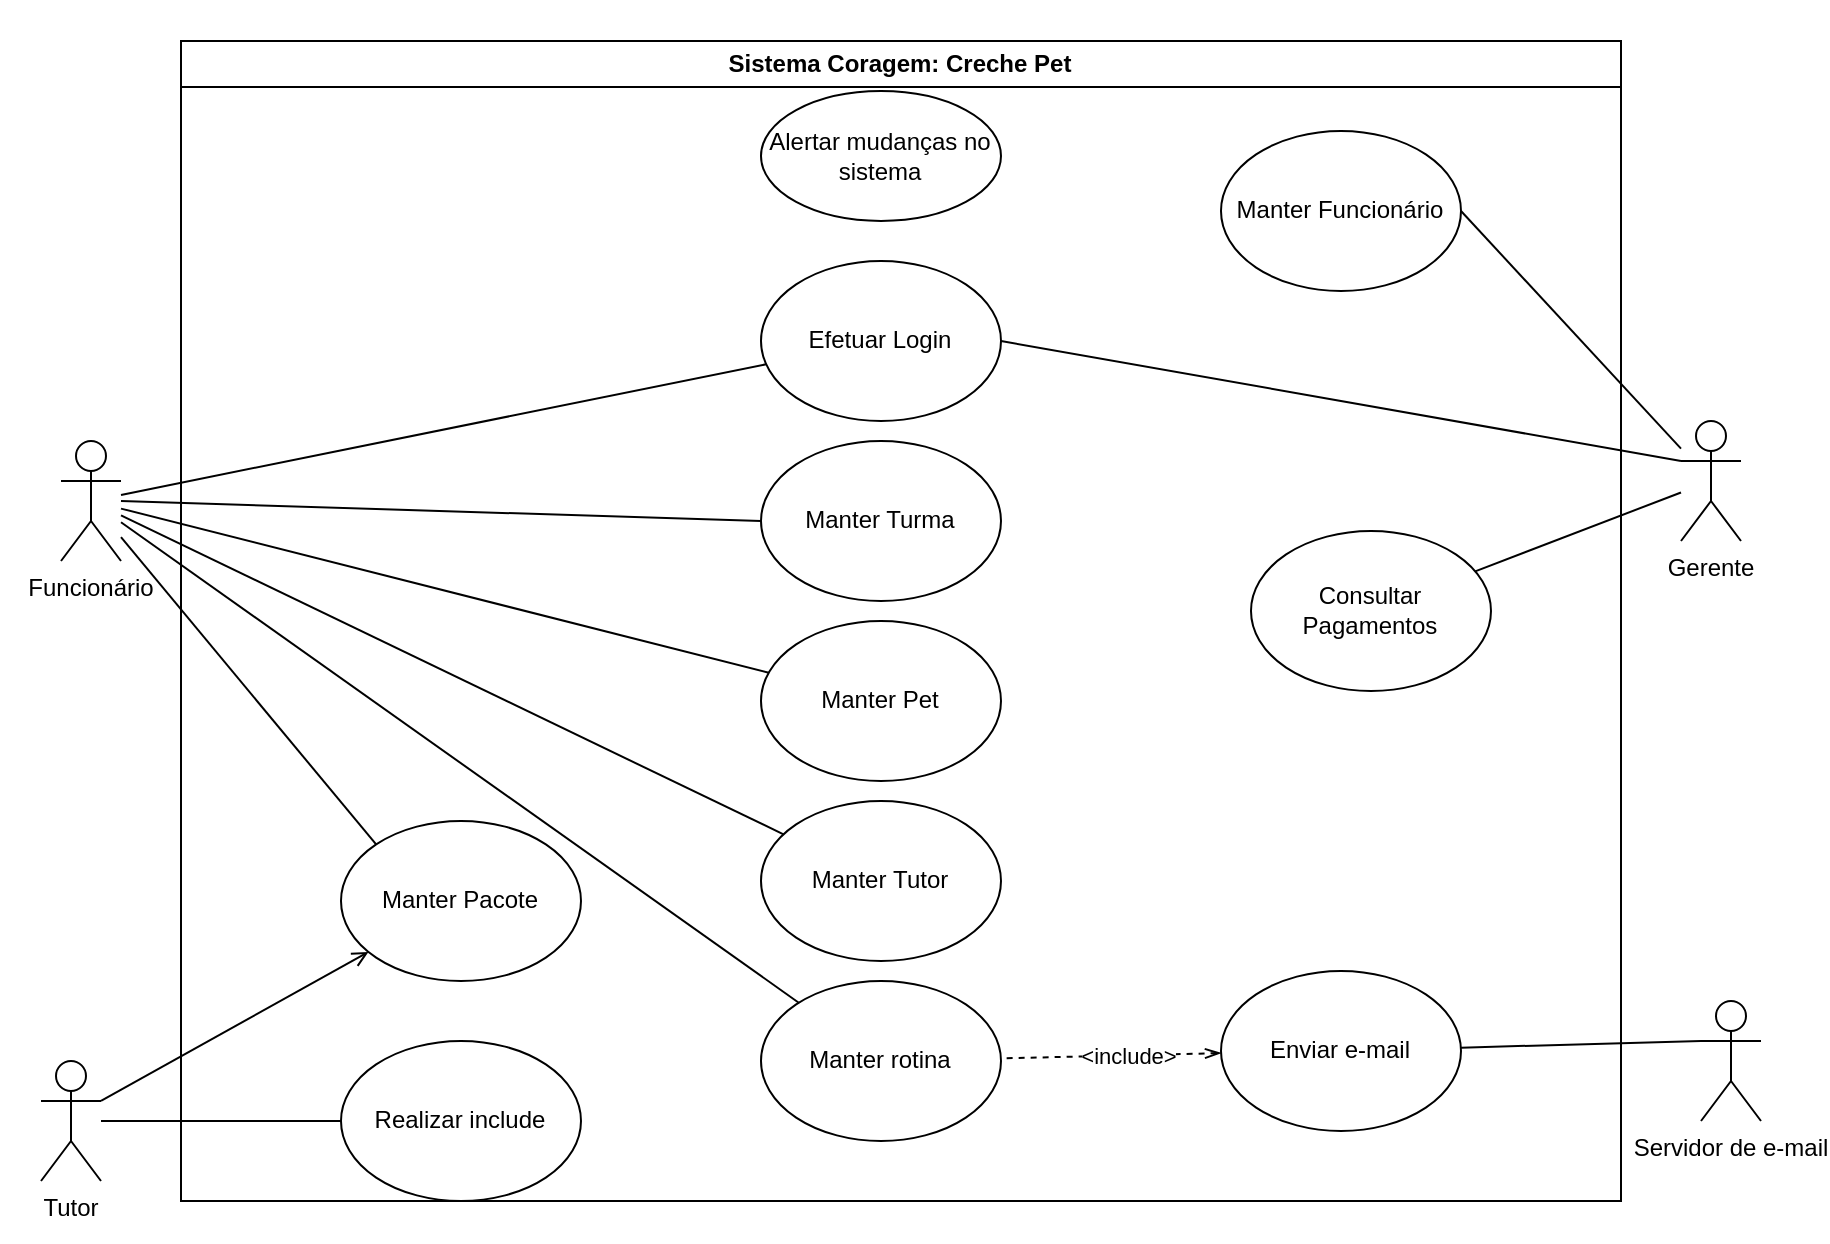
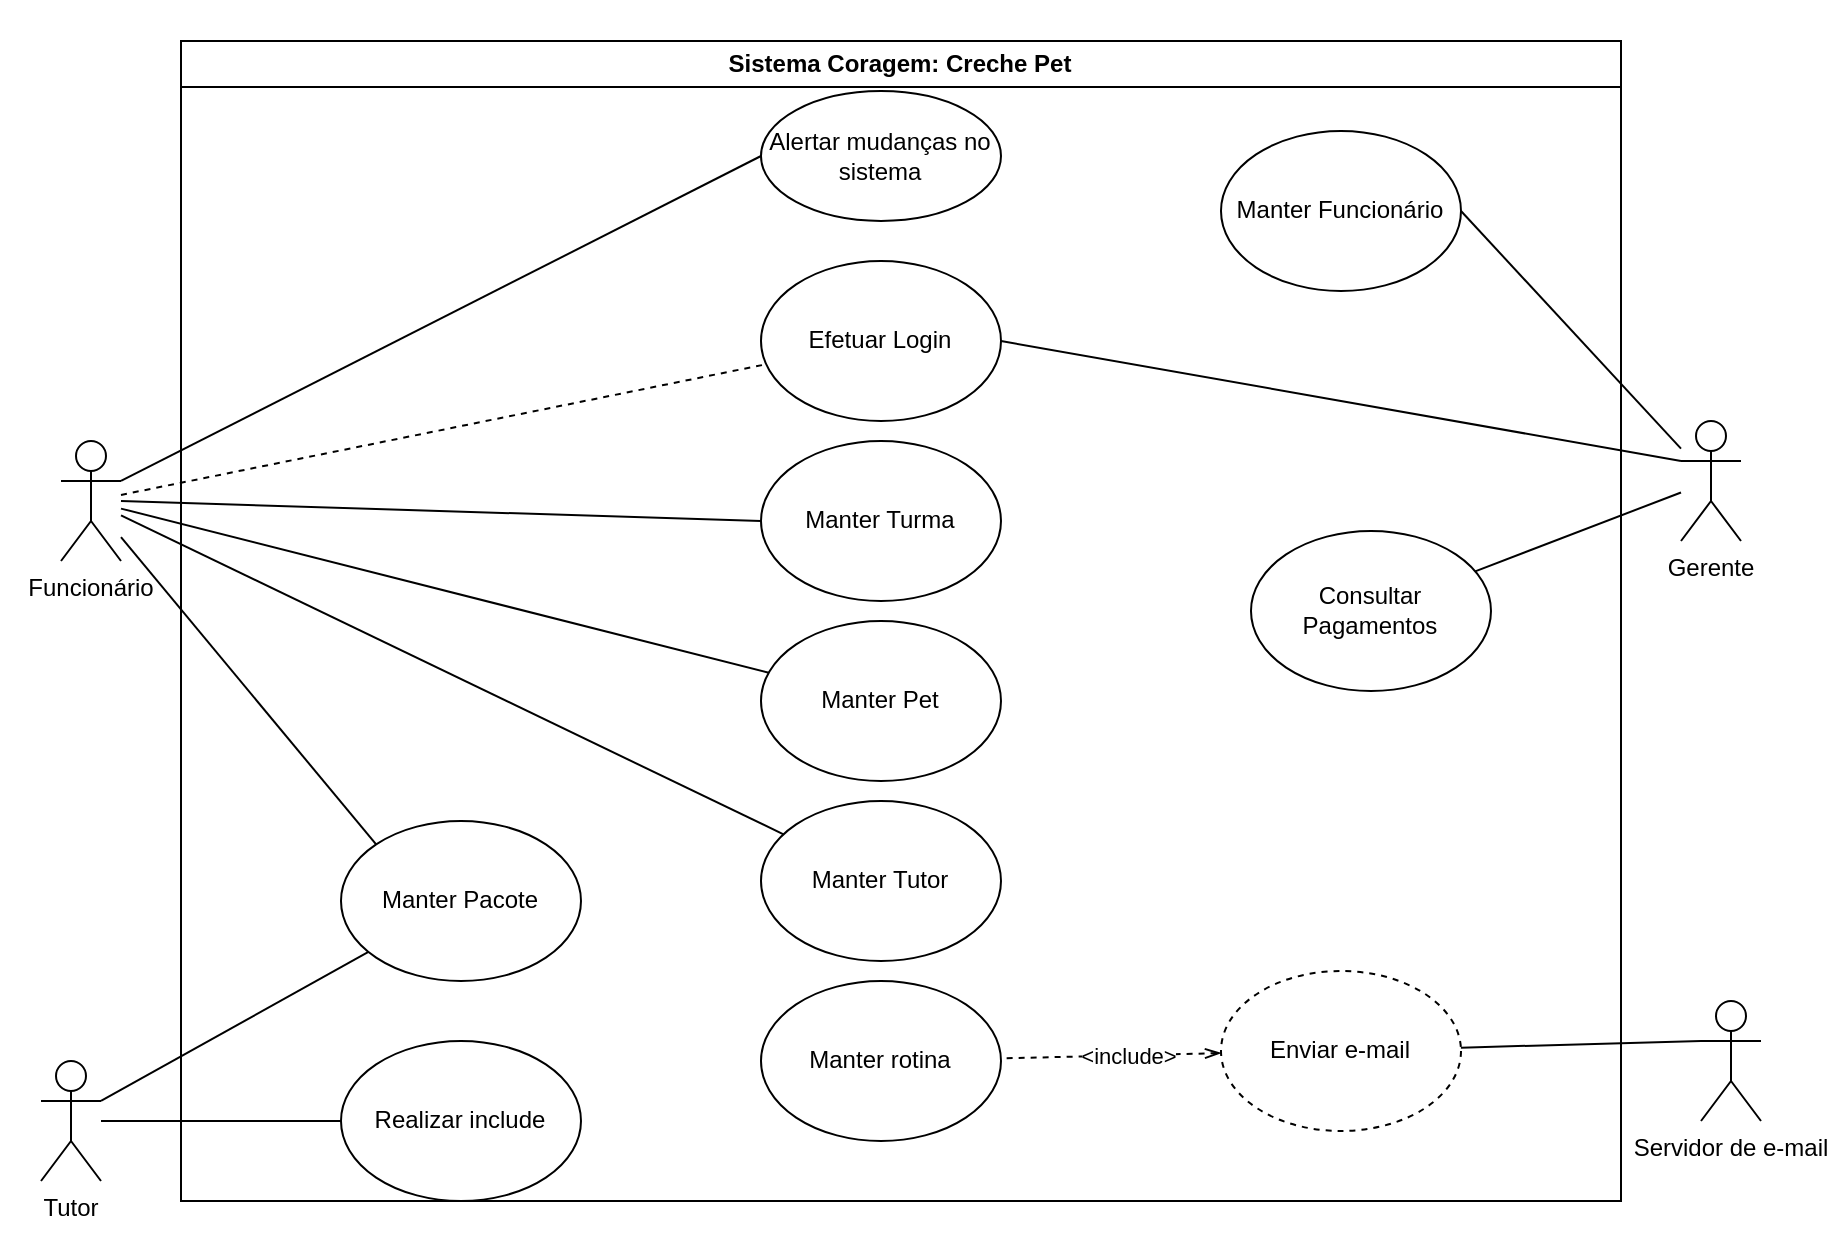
edge "Alertar mudanças no sistema" -- "Funcionário": added
edge "Efetuar Login" -- "Funcionário": style solid -> dashed
edge "Funcionário" -- "Manter rotina": removed
edge "Tutor" -> "Manter Pacote": arrowhead open -> none
node "Enviar e-mail": style solid -> dashed
